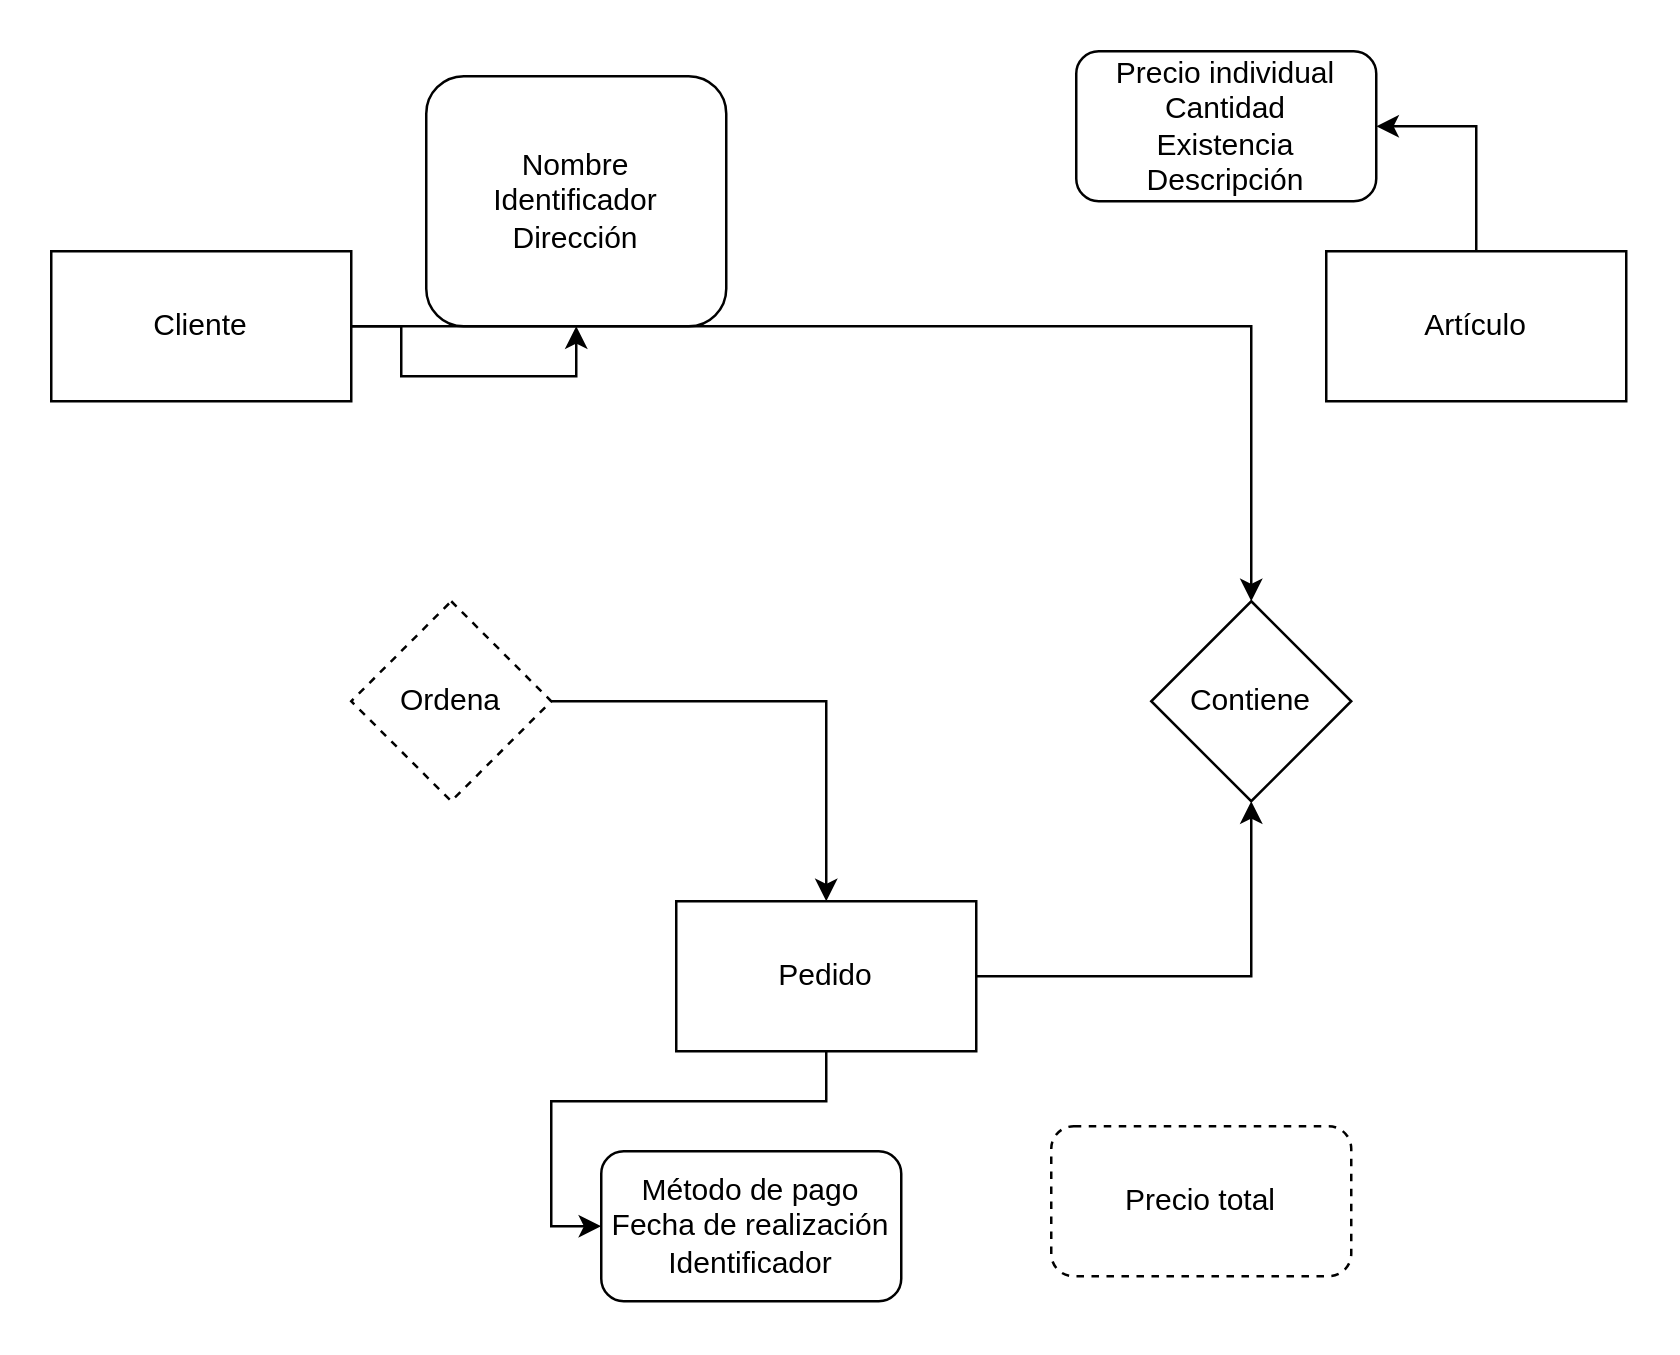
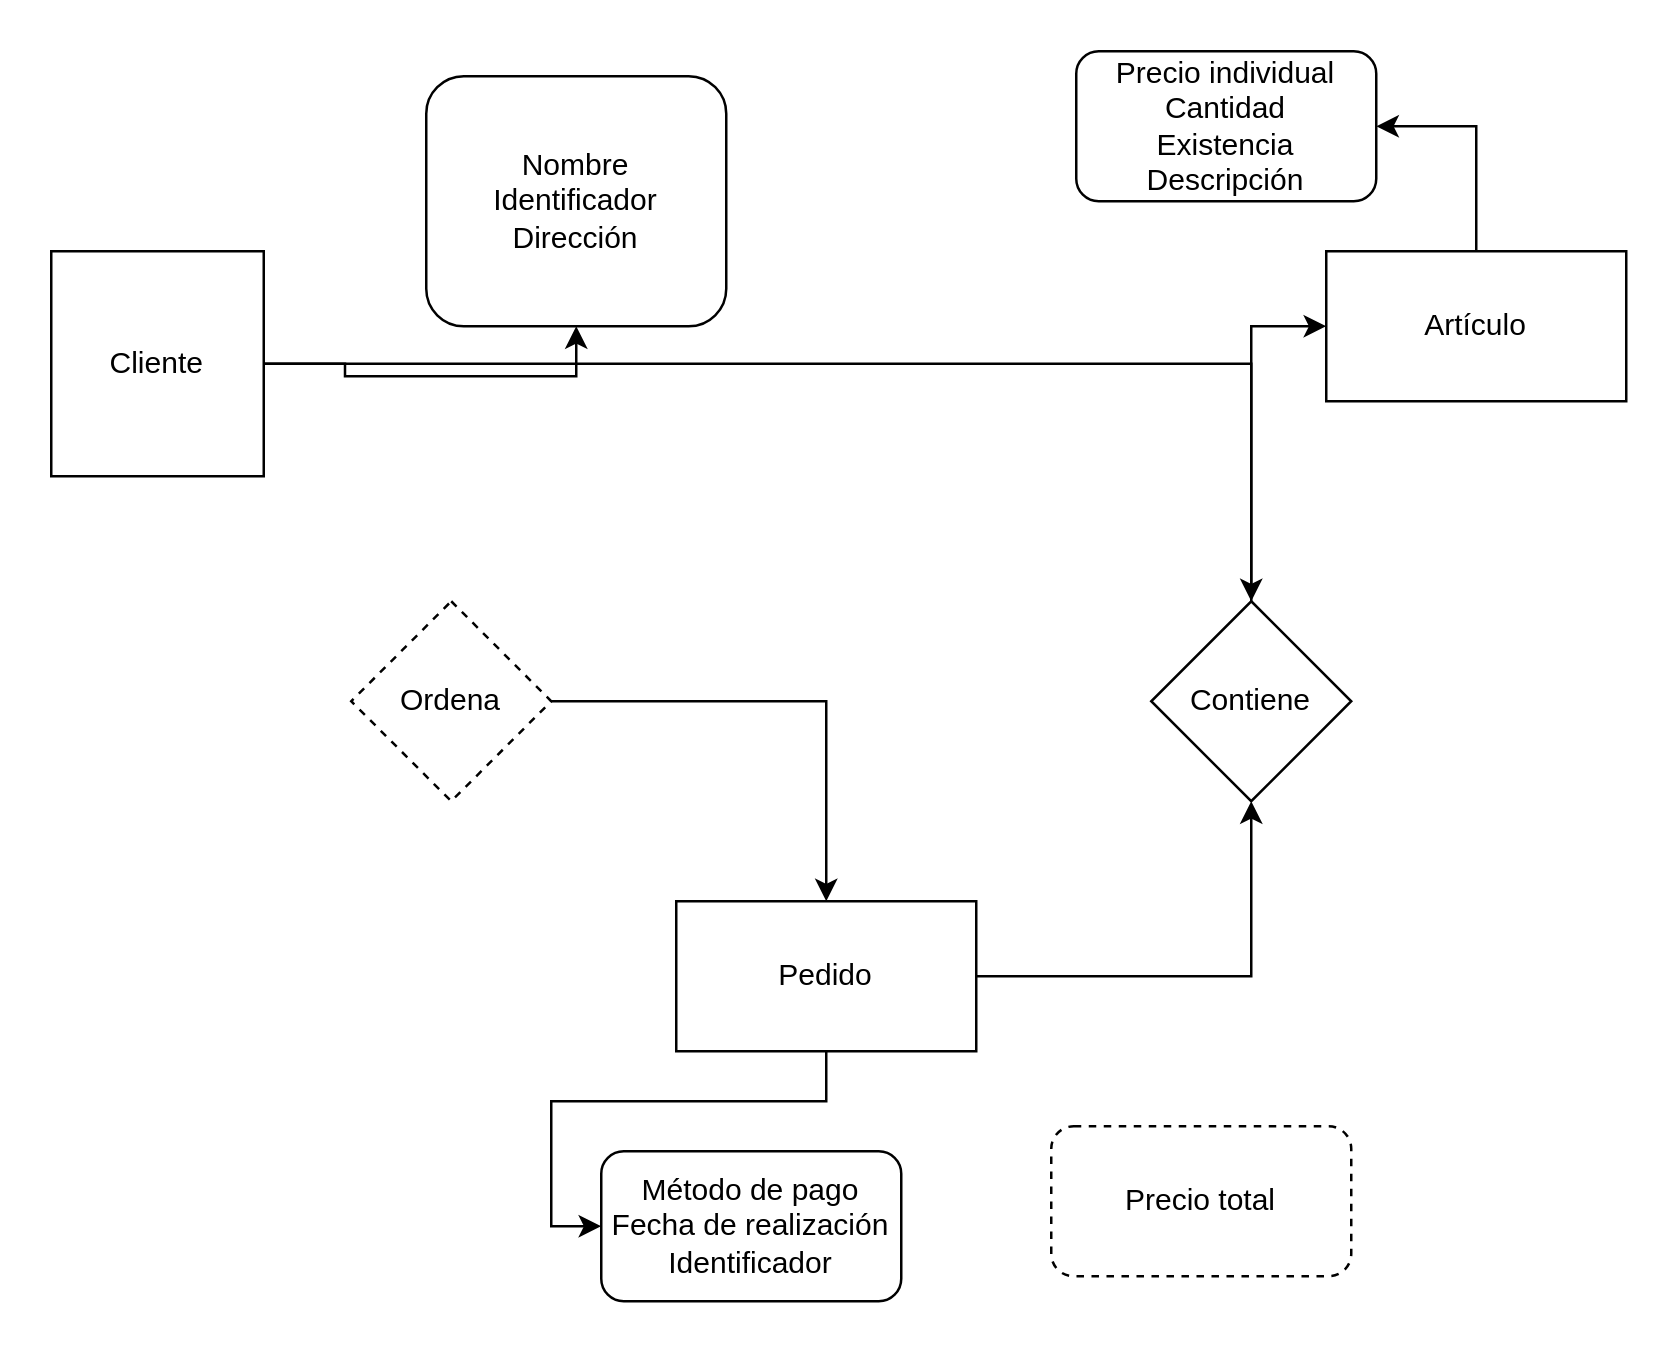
node "Cliente": size 300x150 -> 213x225
edge "Contiene" -> "Artículo": added
